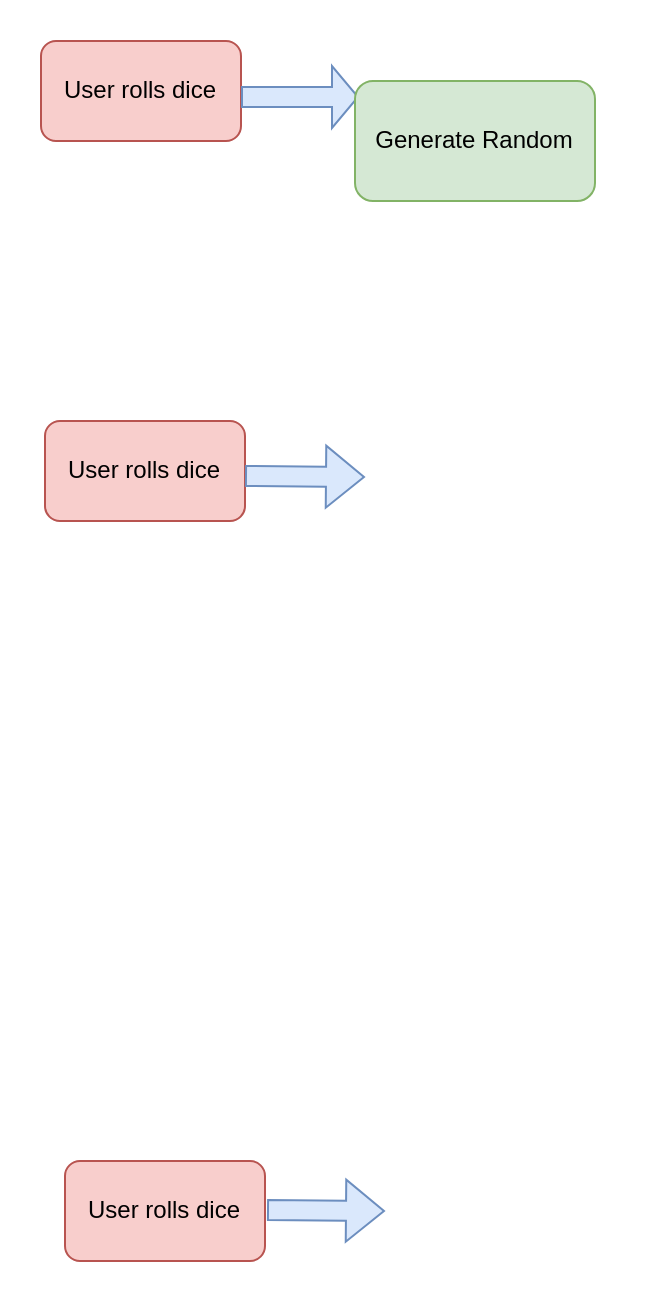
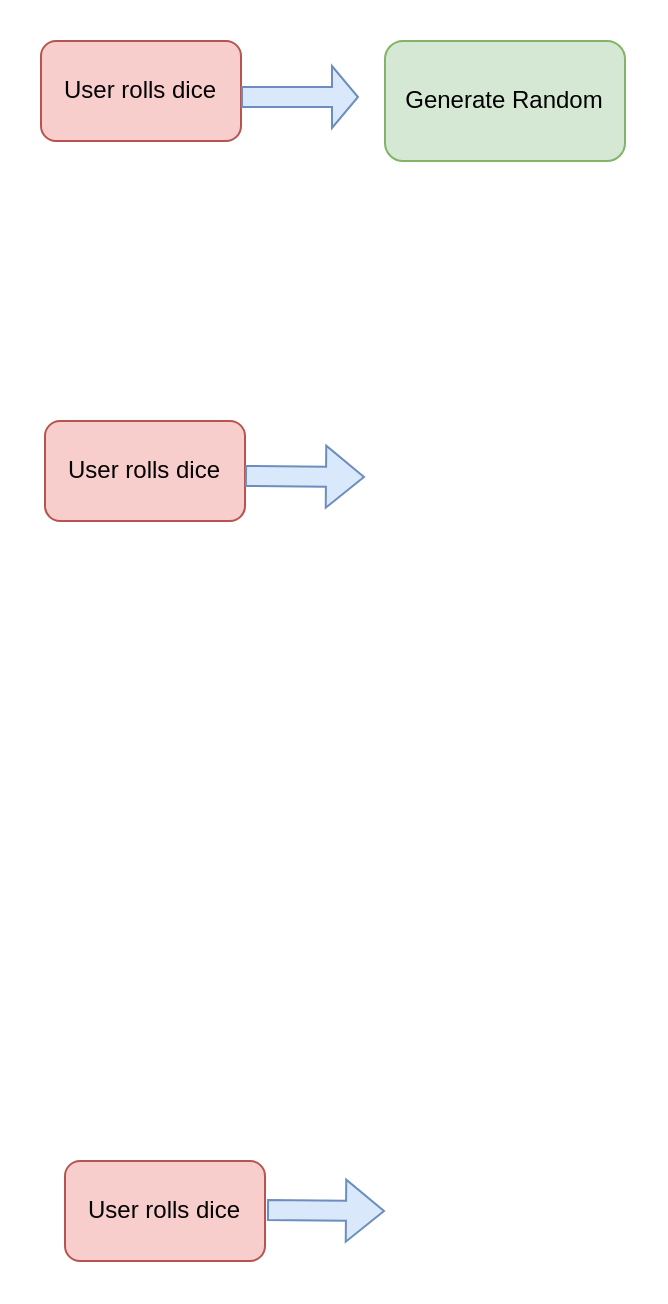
node "Generate Random": moved (475, 141) -> (505, 101)
